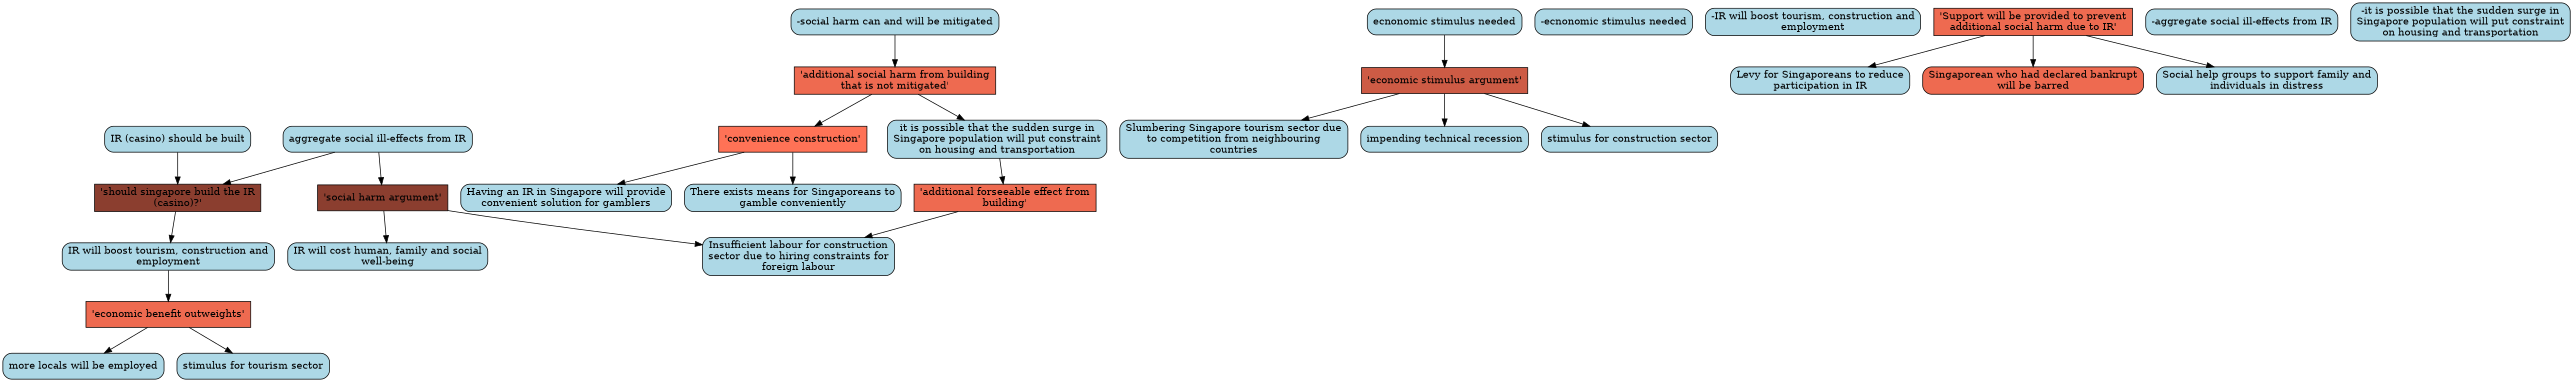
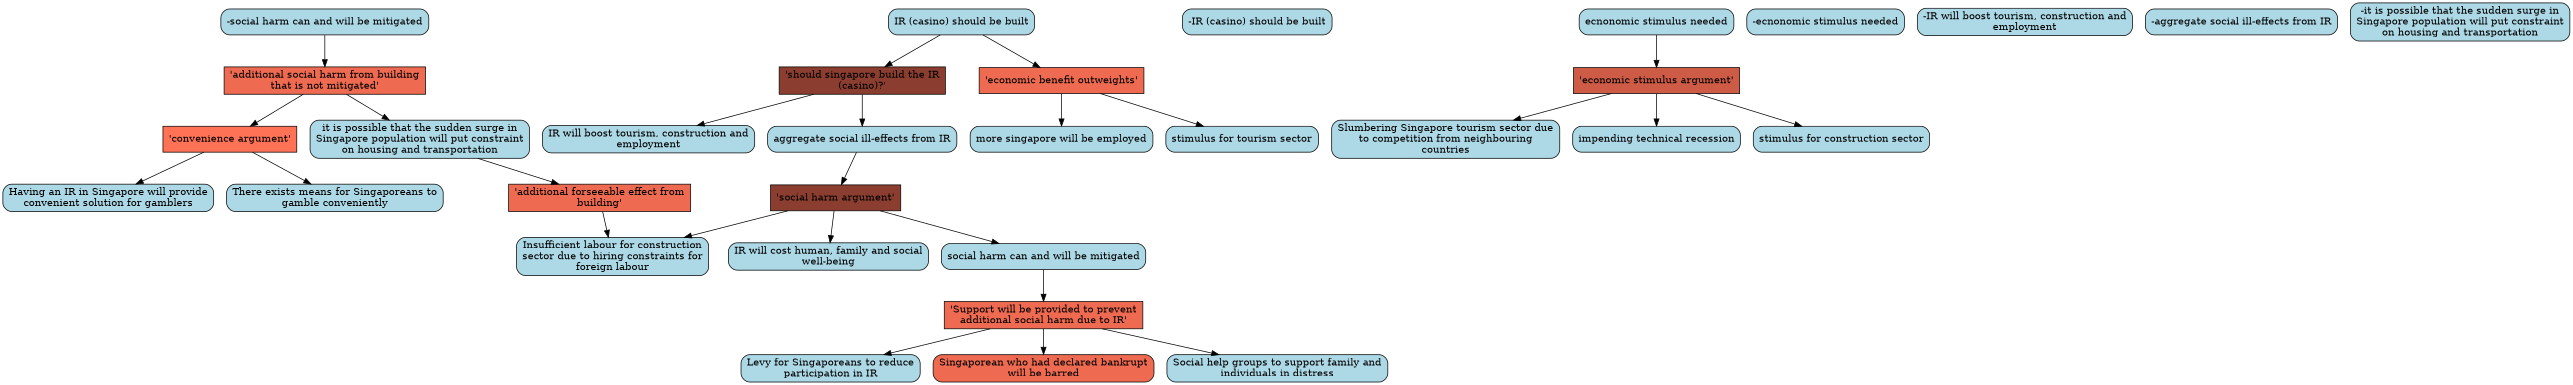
node "-IR (casino) should be built": added
node "'convenience construction'": label "'convenience construction'" -> "'convenience argument'"
edge "aggregate social ill-effects from IR" -> "'should singapore build the IR (casino)?'": reversed
node "social harm can and will be mitigated": added
edge "IR will boost tourism, construction and employment" -> "'economic benefit outweights'": now "IR (casino) should be built" -> "'economic benefit outweights'"
node "more locals will be employed": label "more locals will be employed" -> "more singapore will be employed"
